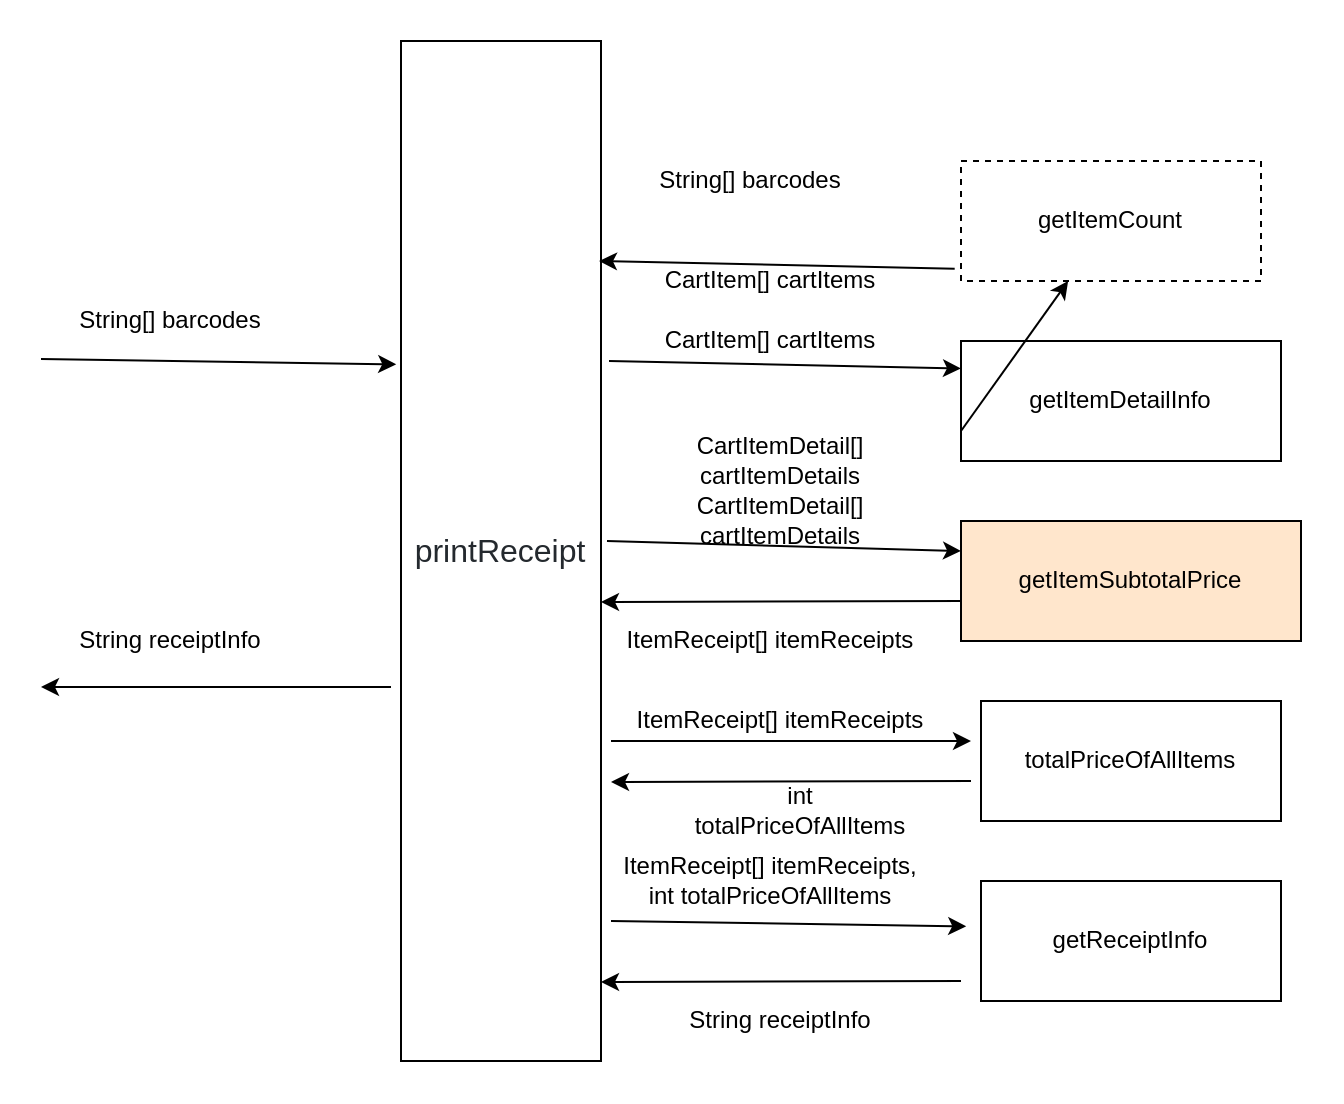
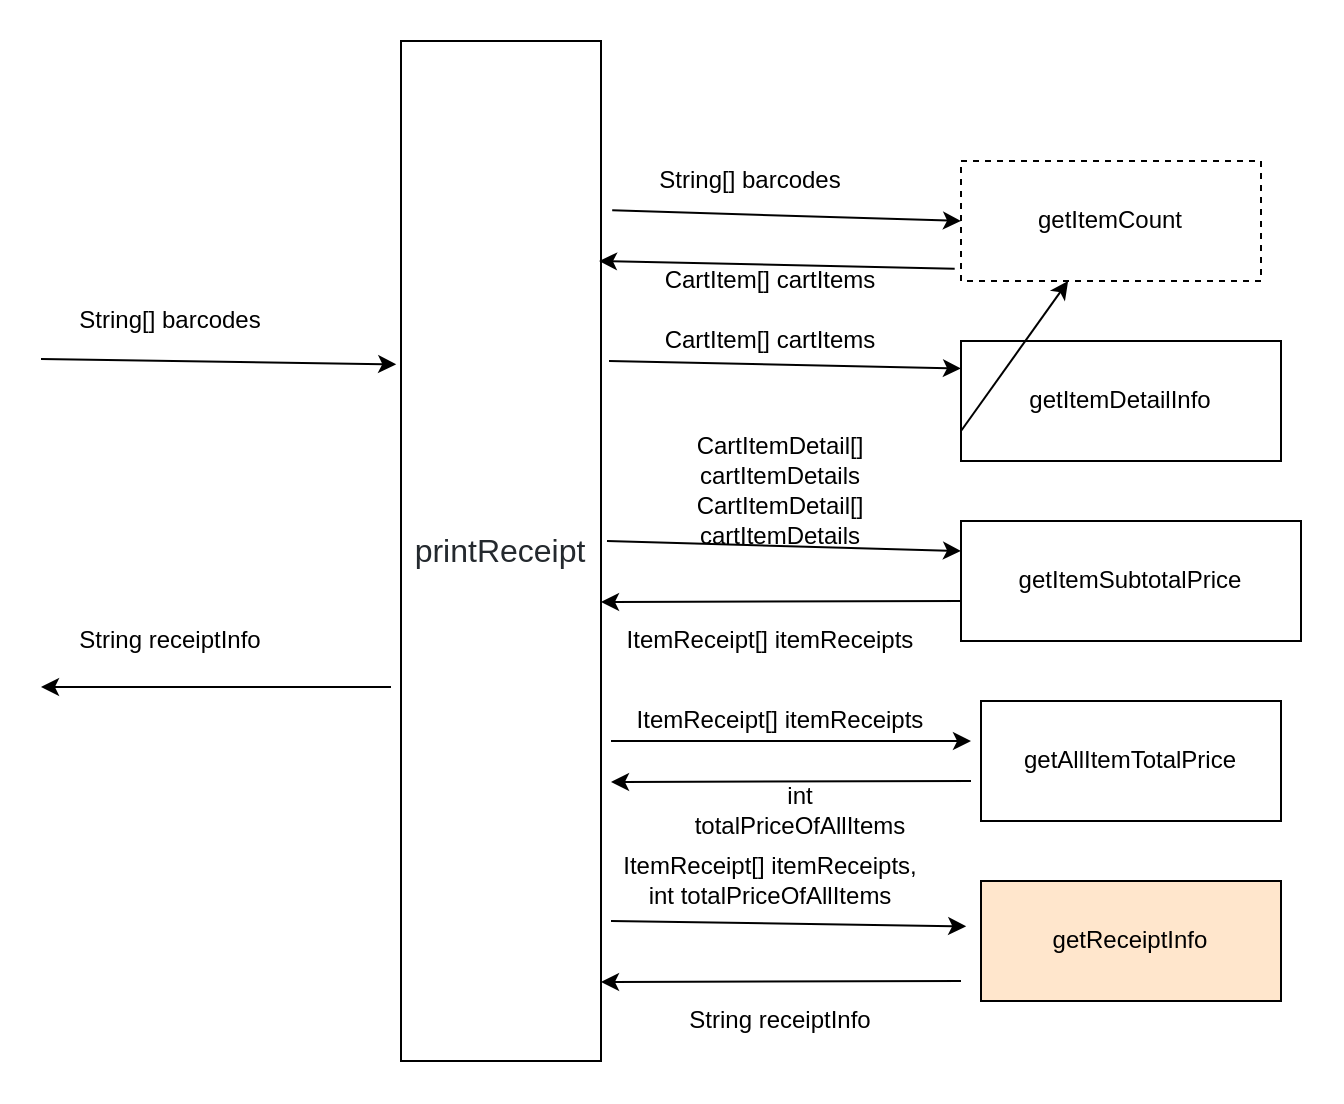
edge "printReceipt" -> "getItemCount": added
node "getItemSubtotalPrice": fillcolor #ffe6cc -> #ffffff
node "totalPriceOfAllItems": label "totalPriceOfAllItems" -> "getAllItemTotalPrice"
node "getReceiptInfo": fillcolor #ffffff -> #ffe6cc
